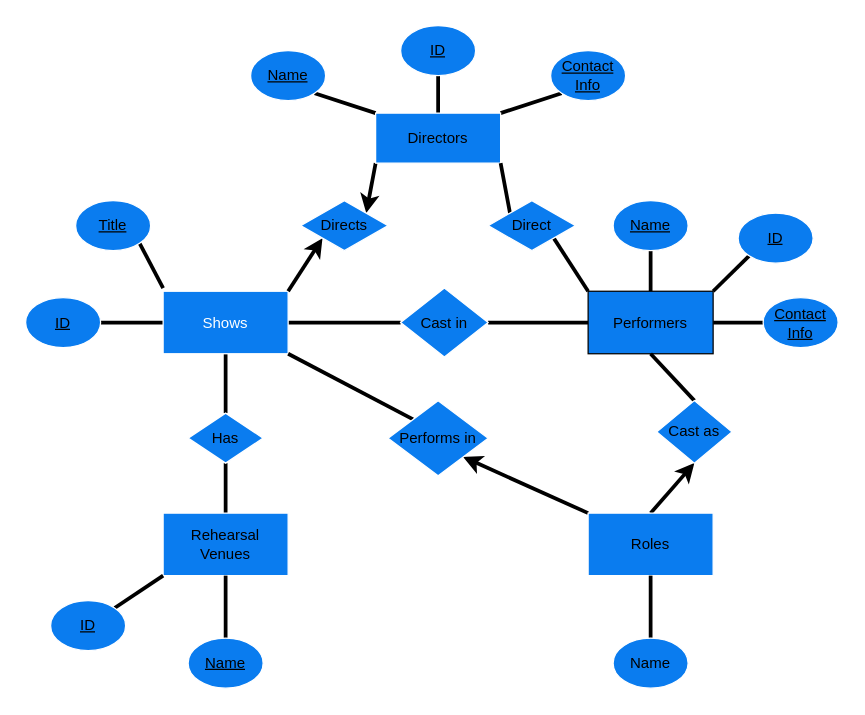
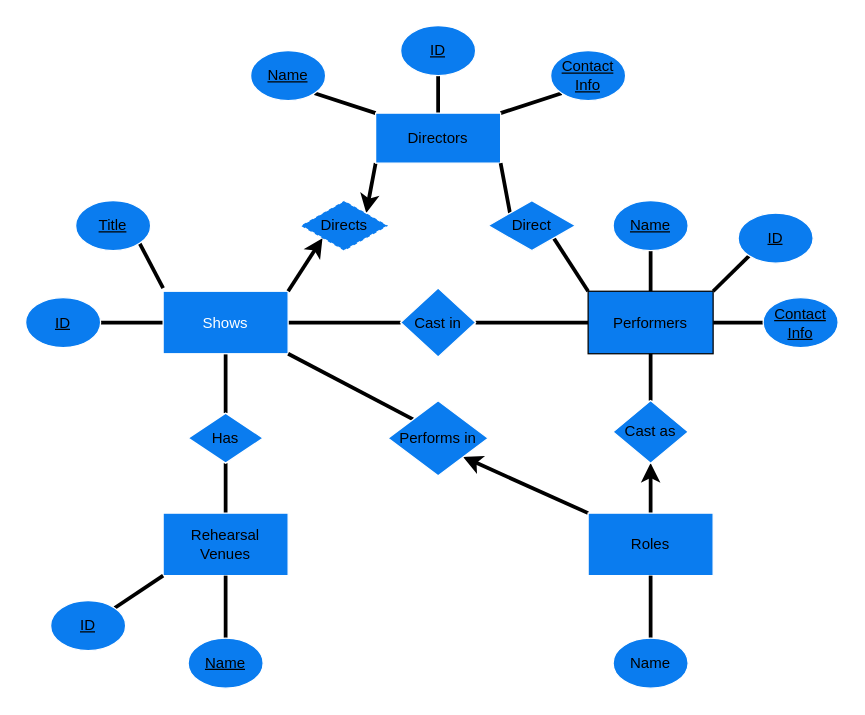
node "Directs": style solid -> dashed
node "Cast in": size 88x69 -> 75x69
node "Cast as": moved (694, 432) -> (651, 432)
